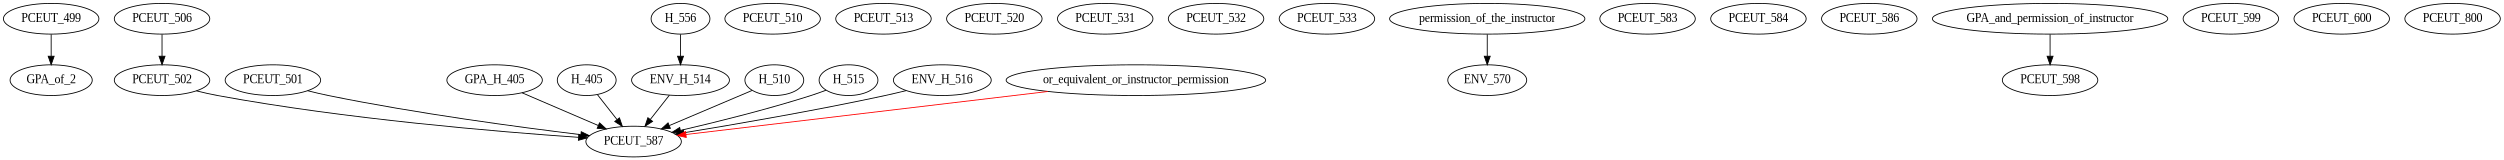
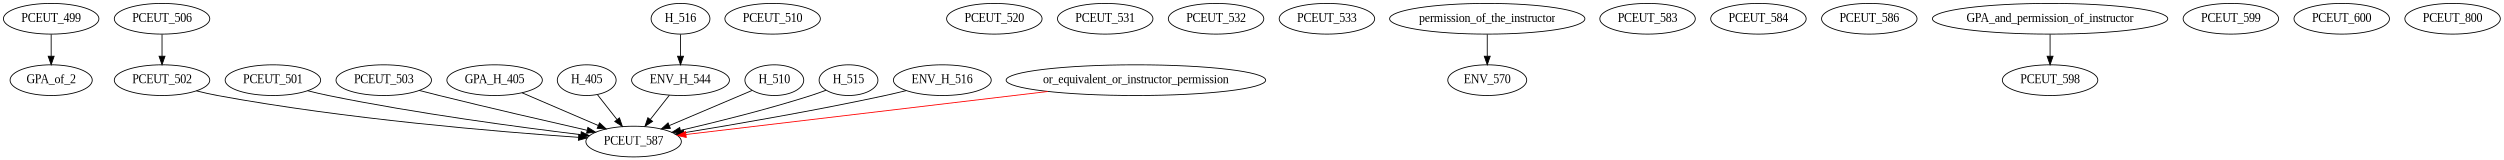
node "H_556": label "H_556" -> "H_516"
node "PCEUT_513": removed
node "PCEUT_503": added
node "ENV_H_514": label "ENV_H_514" -> "ENV_H_544"
